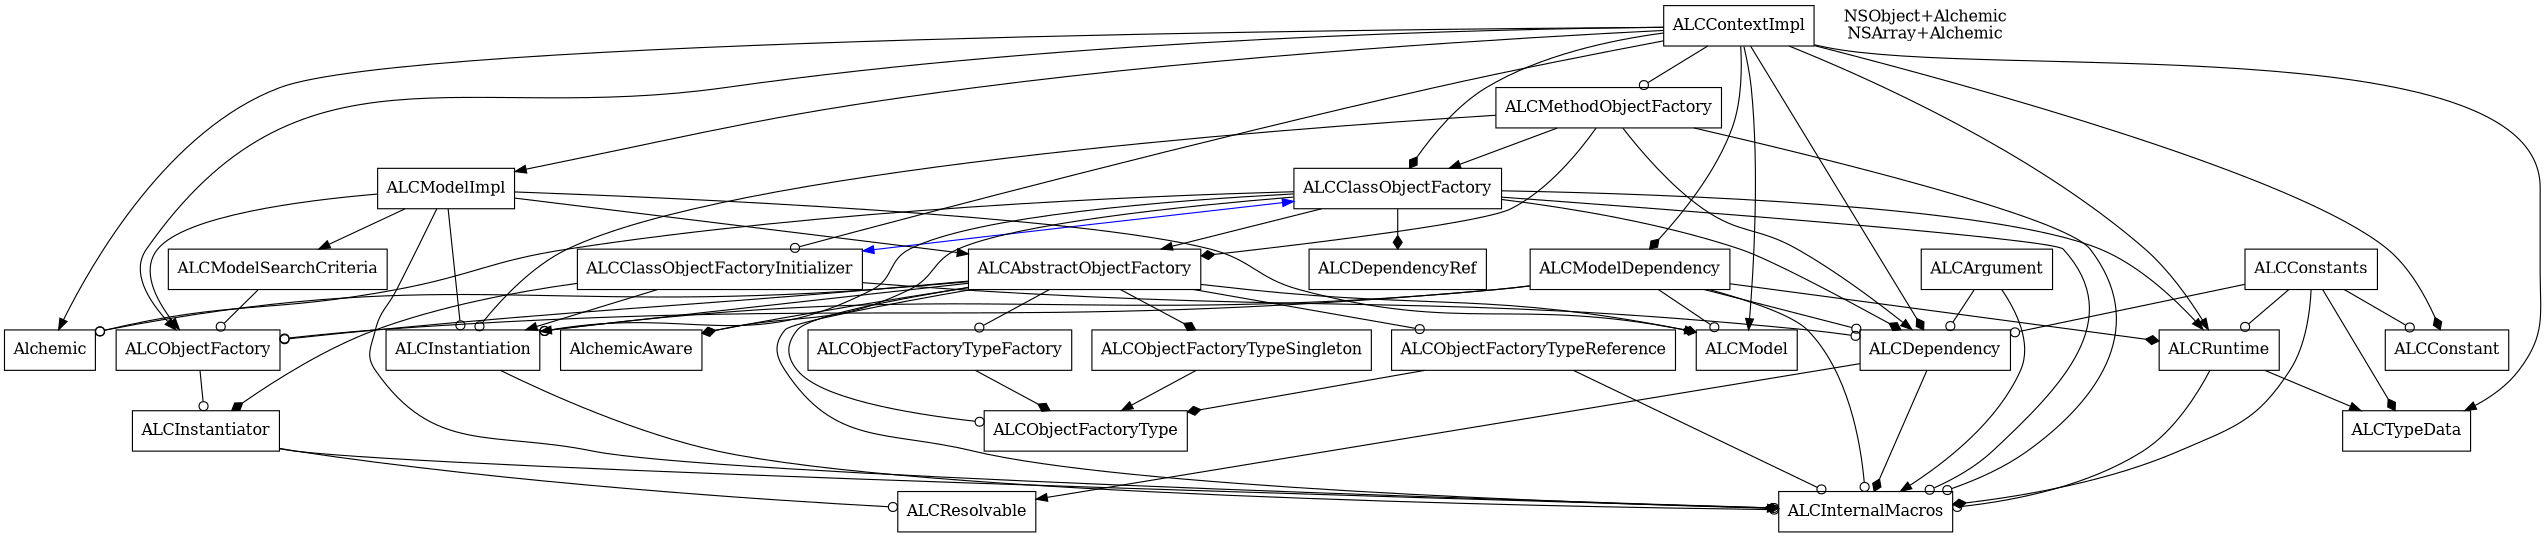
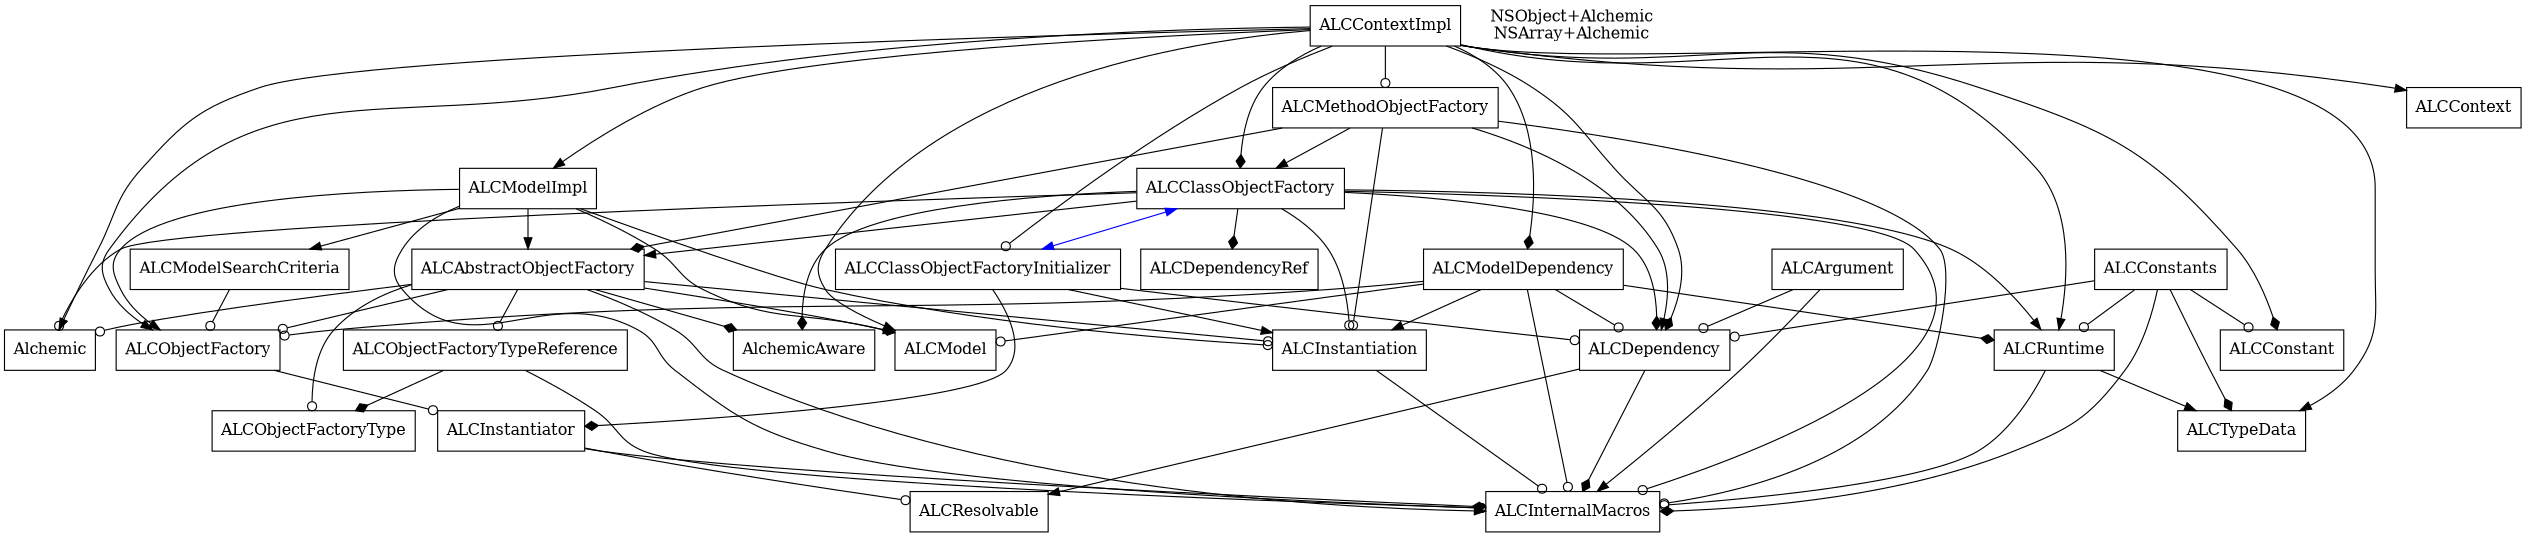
node "ALCContext": added
node "ALCObjectFactoryTypeFactory": removed
node "ALCObjectFactoryTypeSingleton": removed
